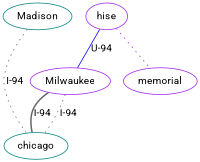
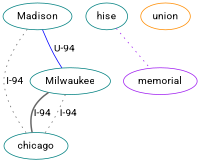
node "hise": color purple -> teal
node "union": added
edge "hise" -- "Milwaukee": now "Madison" -- "Milwaukee"
node "Milwaukee": color purple -> teal
